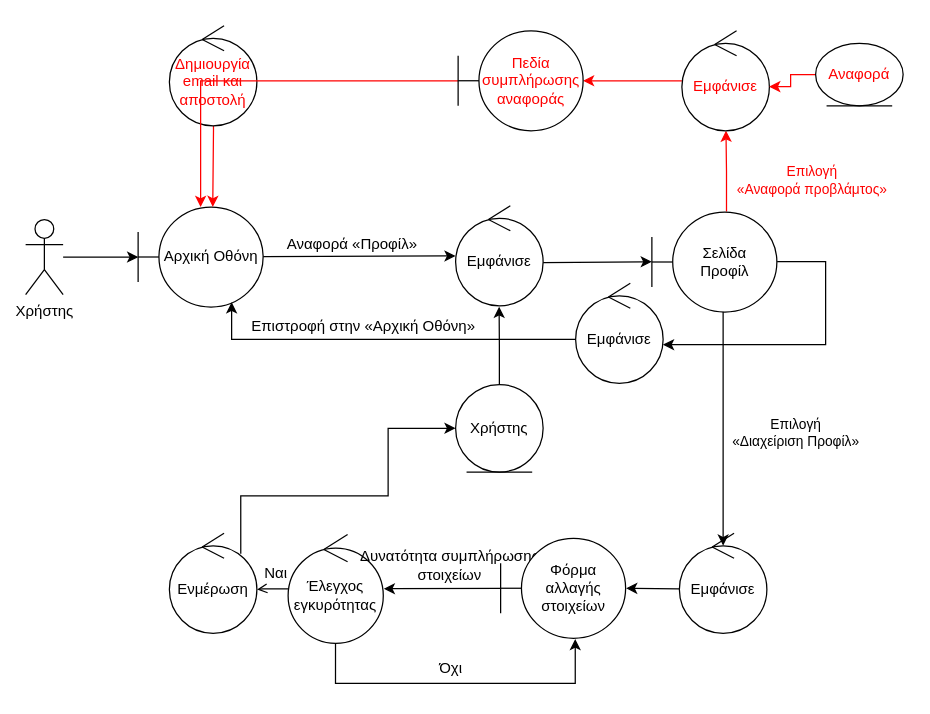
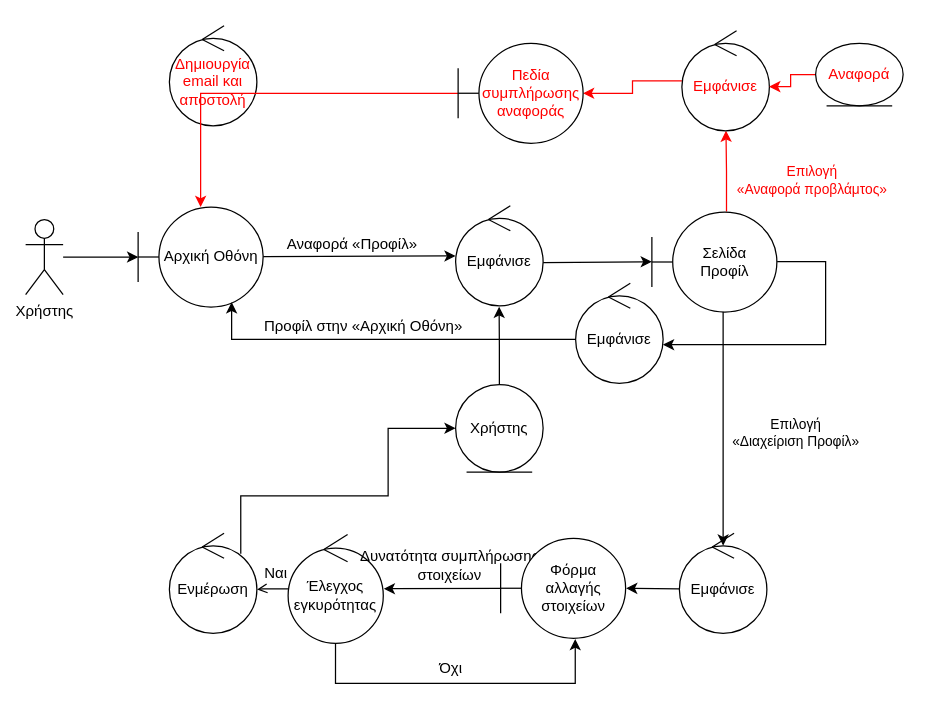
node "Πεδία συμπλήρωσης αναφοράς": moved (521, 81) -> (521, 93)
edge "Δημιουργία email και αποστολή" -> "Αρχική Οθόνη": removed
node "Επιστροφή στην «Αρχική Οθόνη»": label "Επιστροφή στην «Αρχική Οθόνη»" -> "Προφίλ στην «Αρχική Οθόνη»"
